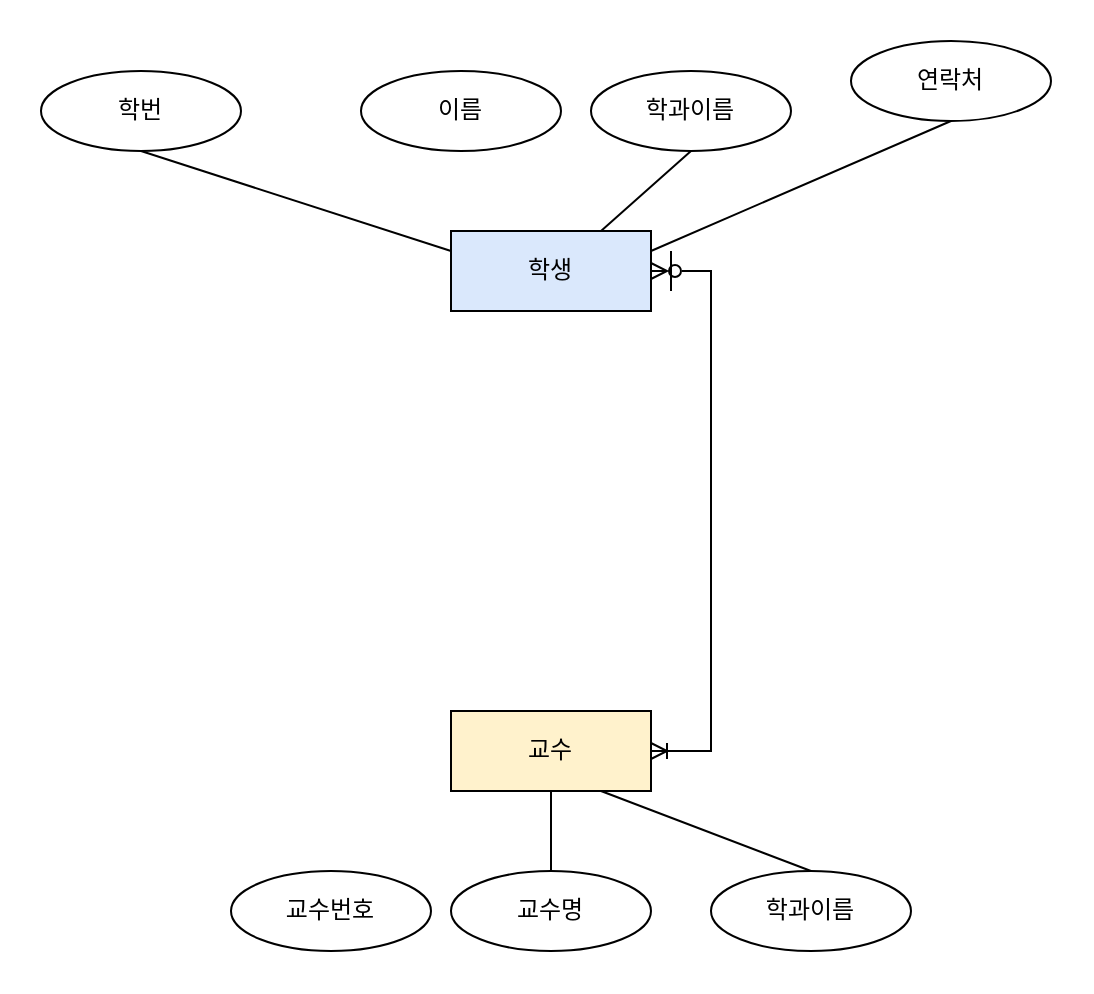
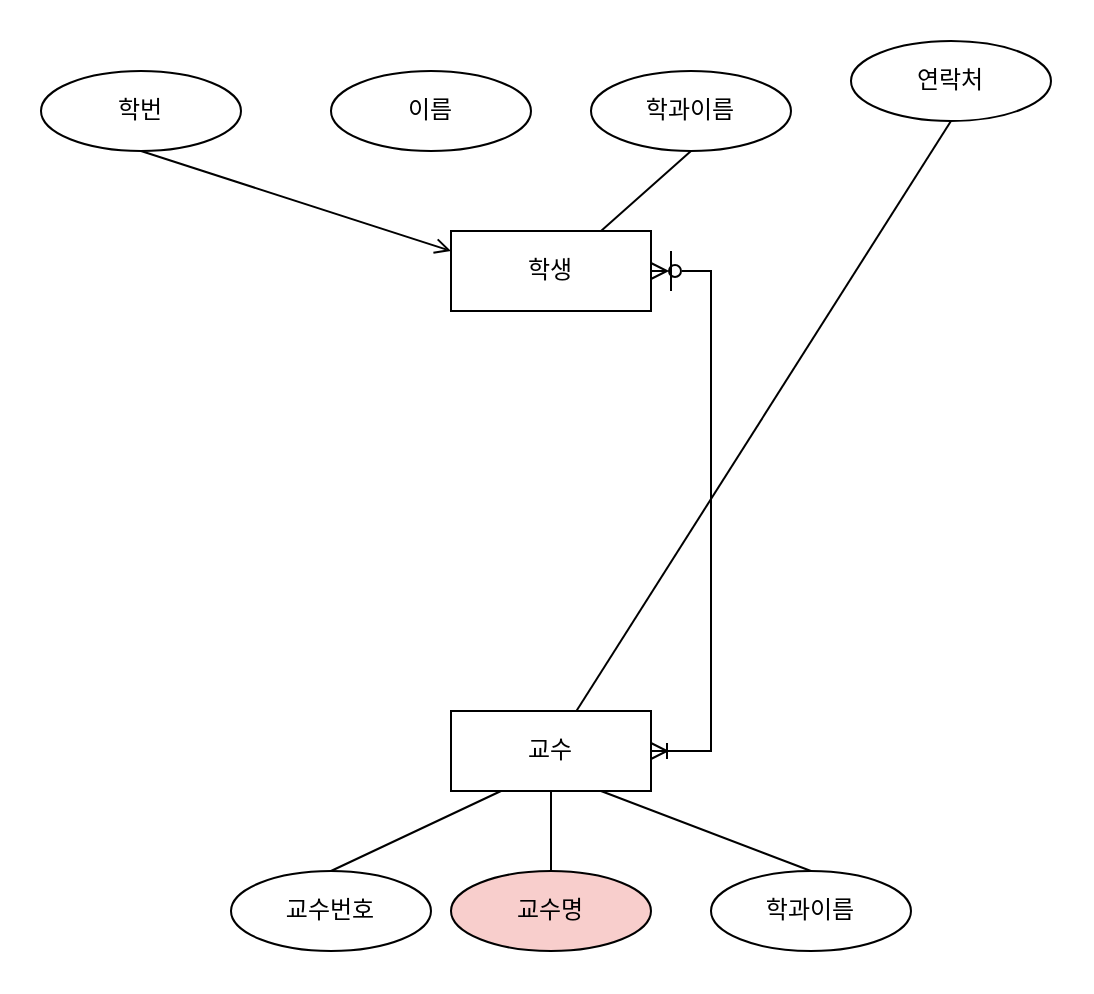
node "이름": moved (461, 111) -> (431, 111)
edge "연락처" -- "학생": now "연락처" -- "교수"
edge "학번" -- "학생": arrowhead none -> open
node "학생": fillcolor #dae8fc -> #ffffff
node "교수": fillcolor #fff2cc -> #ffffff
edge "교수" -- "교수번호": added
node "교수명": fillcolor #ffffff -> #f8cecc
